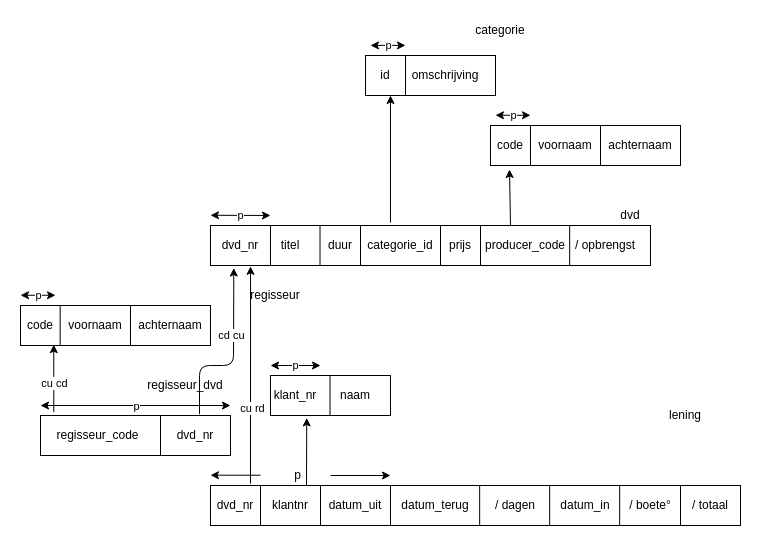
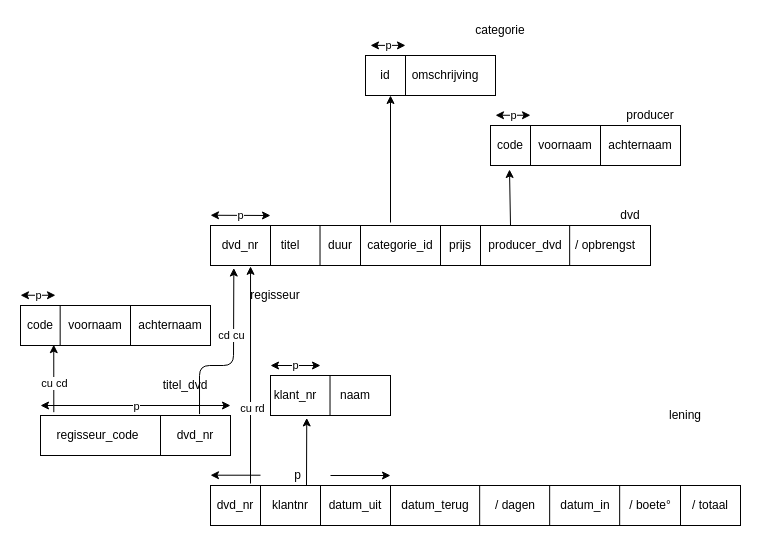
node "producer": added
node "producer_code": label "producer_code" -> "producer_dvd"
node "regisseur_dvd": label "regisseur_dvd" -> "titel_dvd"
